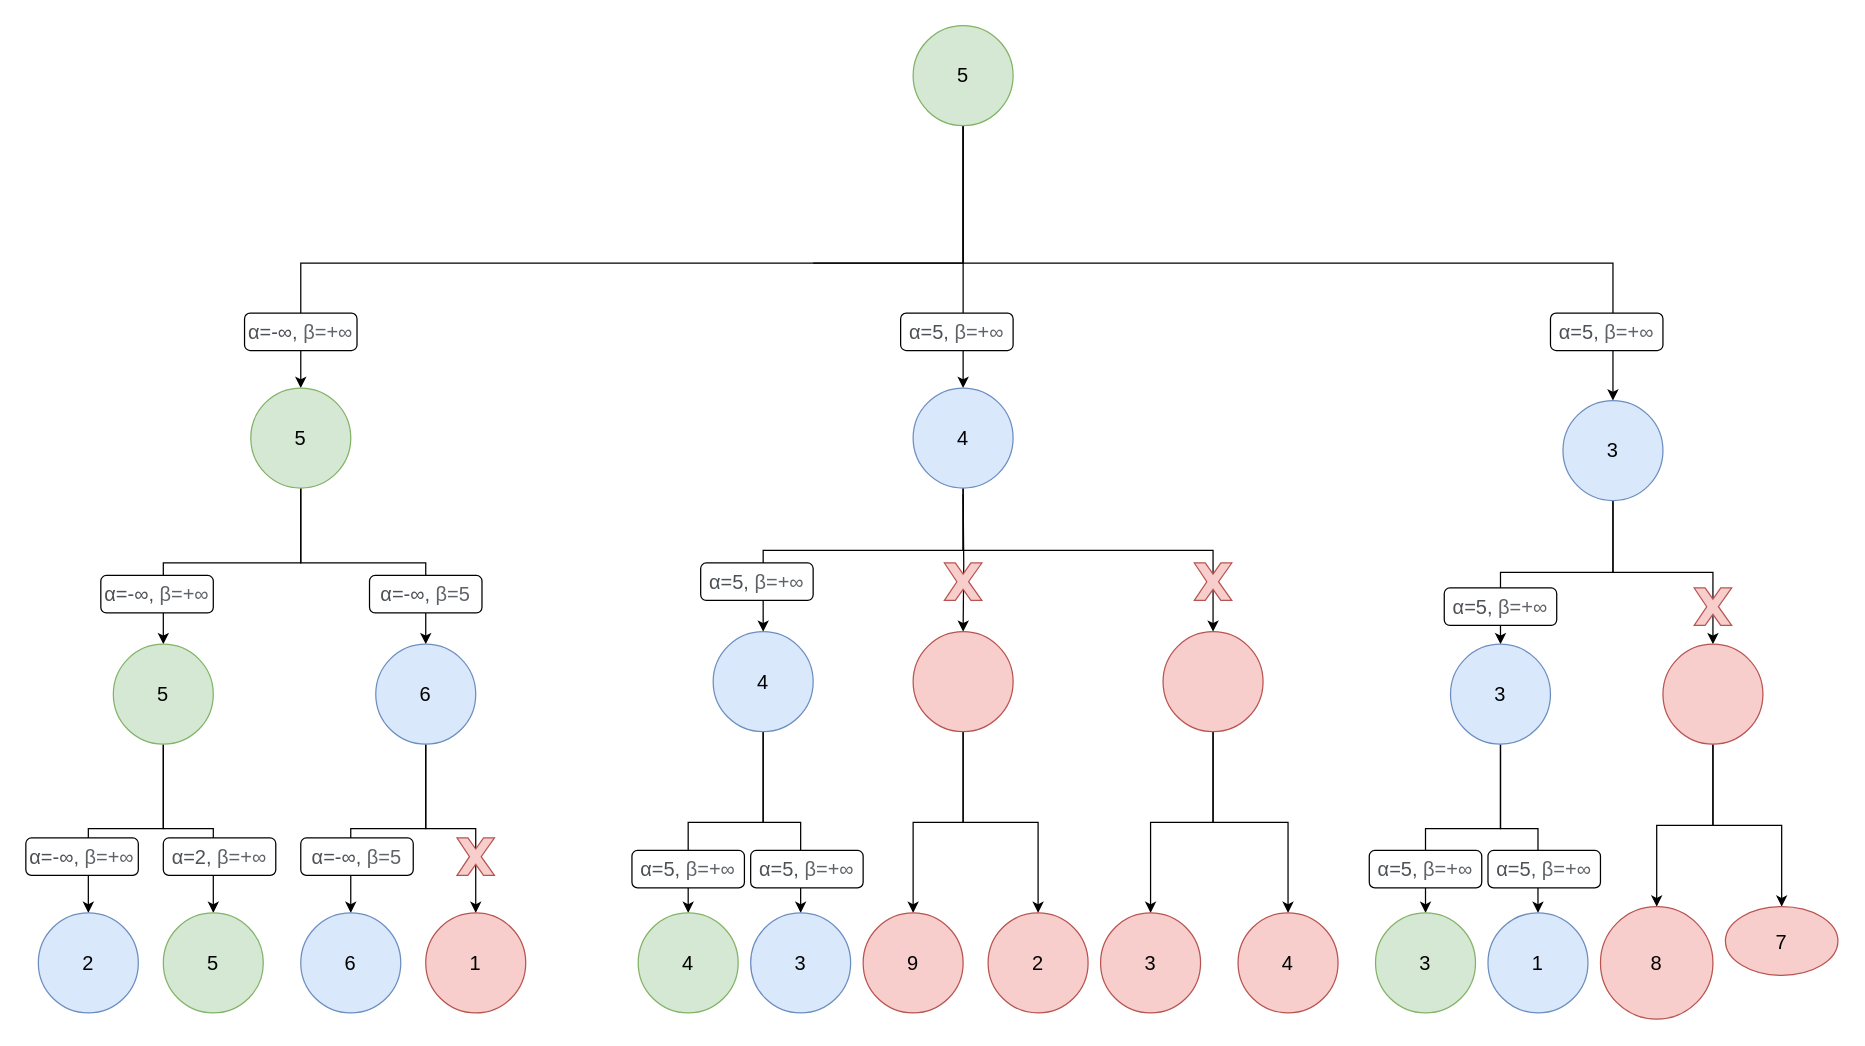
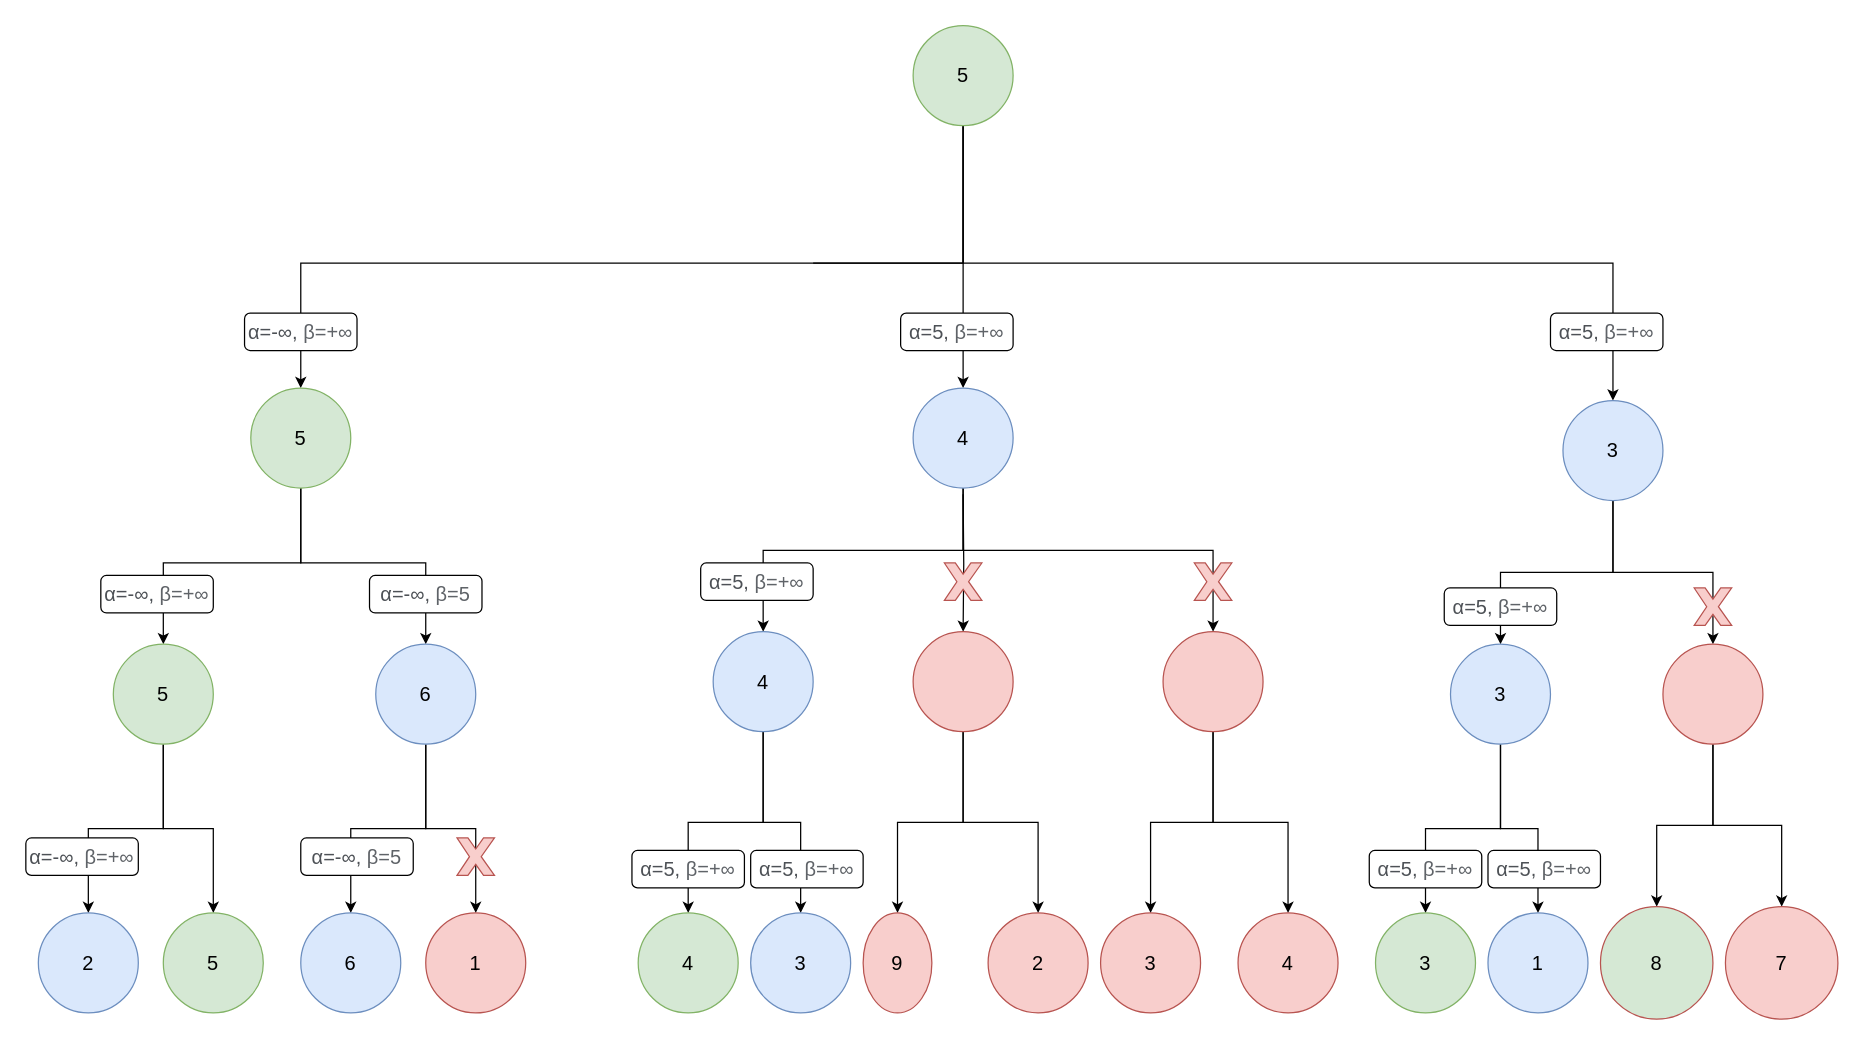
node "α=2, β=+∞": removed
node "7": size 113x69 -> 113x113
node "9": size 100x100 -> 69x100
node "8": fillcolor #f8cecc -> #d5e8d4
